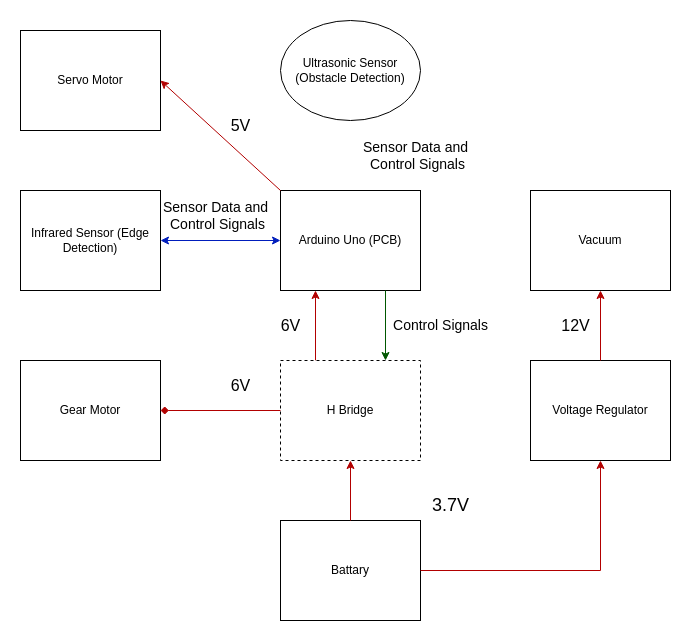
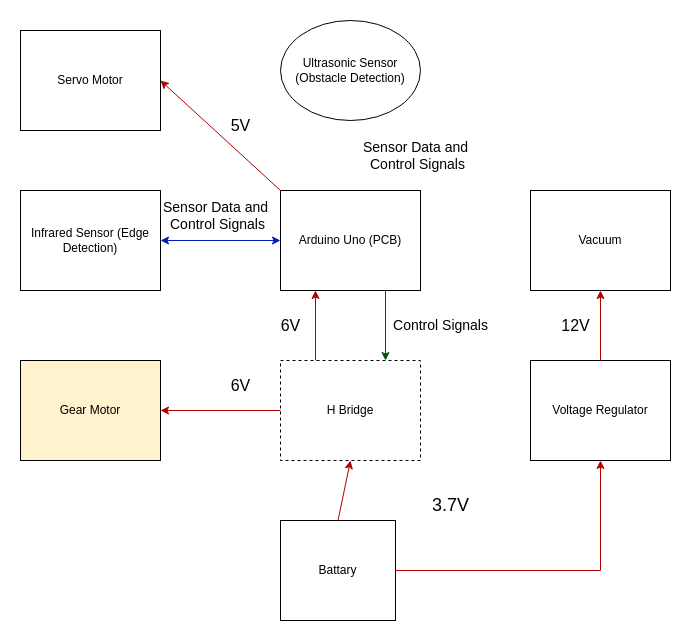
node "Gear Motor": fillcolor #ffffff -> #fff2cc
edge "H Bridge" -> "Gear Motor": arrowhead diamond -> classic
node "Battary": size 140x100 -> 115x100
